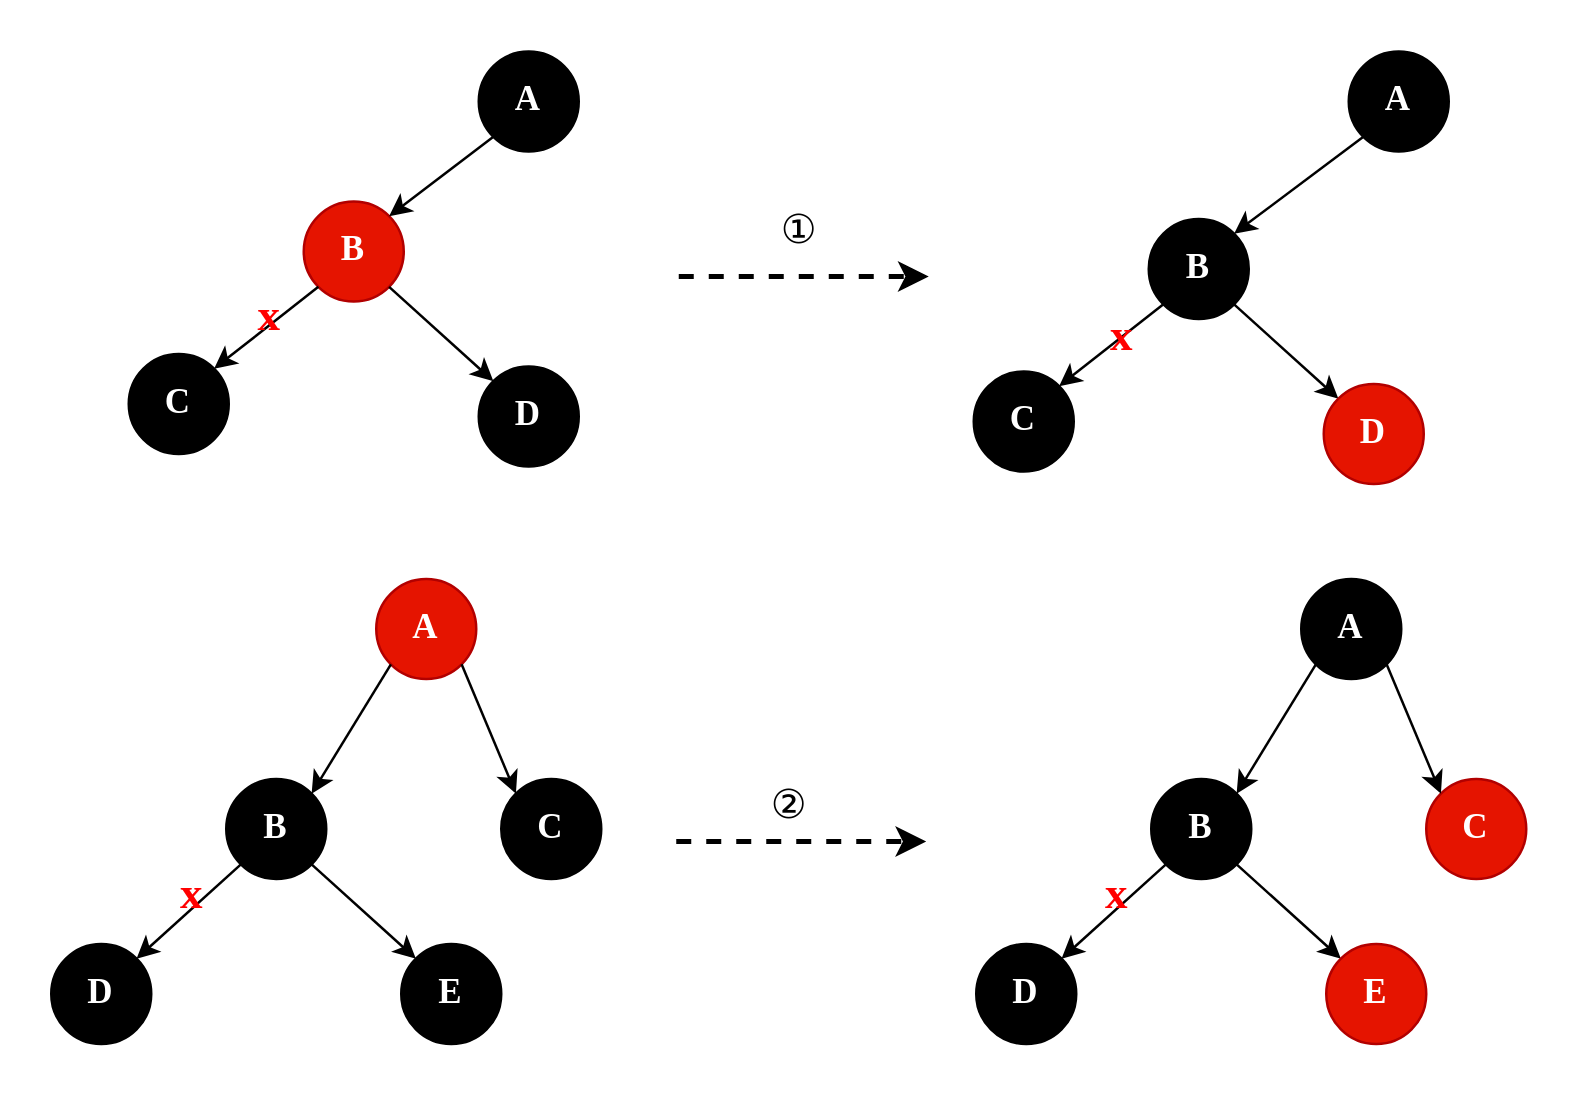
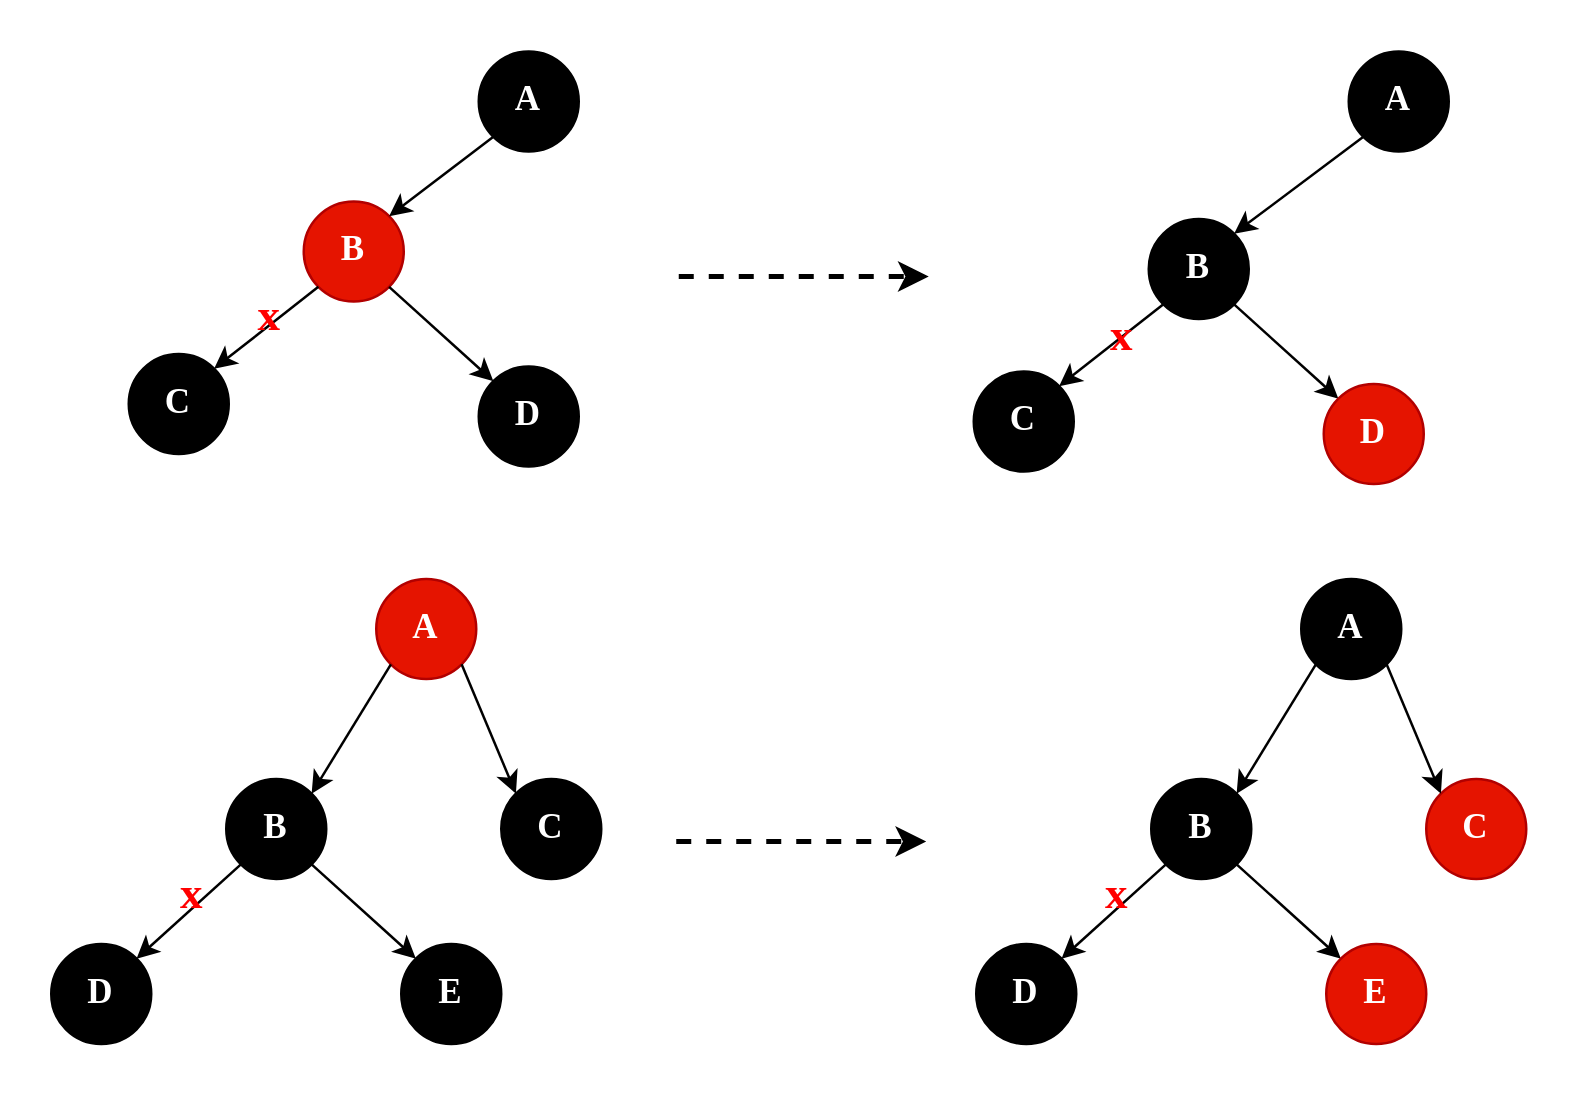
node "①": removed
node "②": removed
